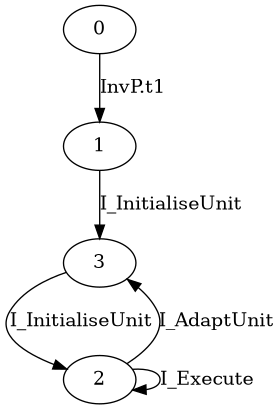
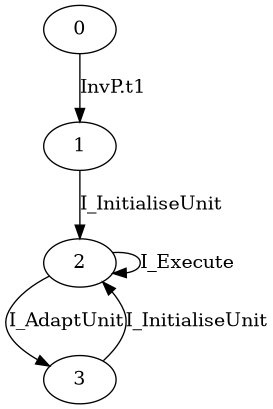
edge "1" -> "3": now "1" -> "2"
